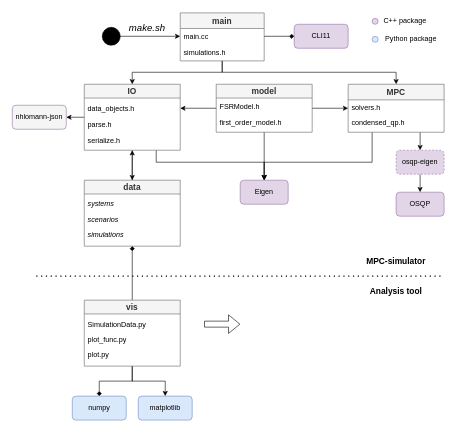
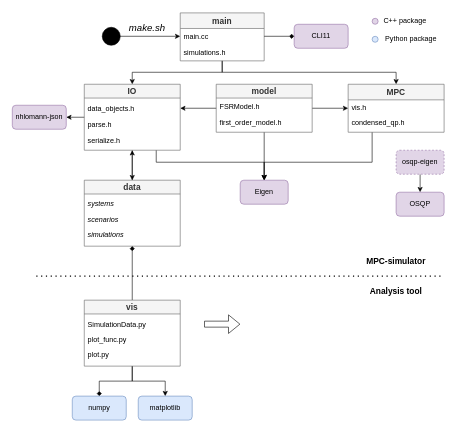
node "solvers.h": label "solvers.h" -> "vis.h"
node "nhlomann-json": fillcolor #f5f5f5 -> #e1d5e7
edge "MPC" -> "osqp-eigen": removed
